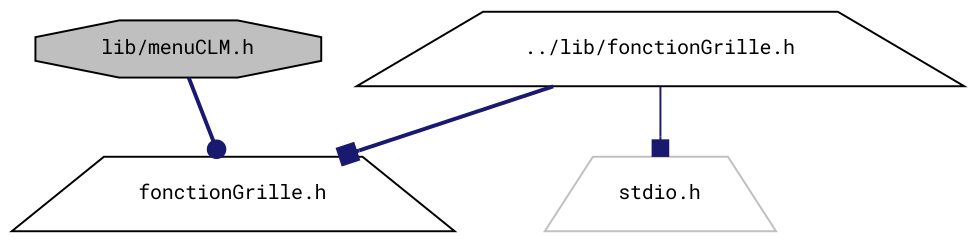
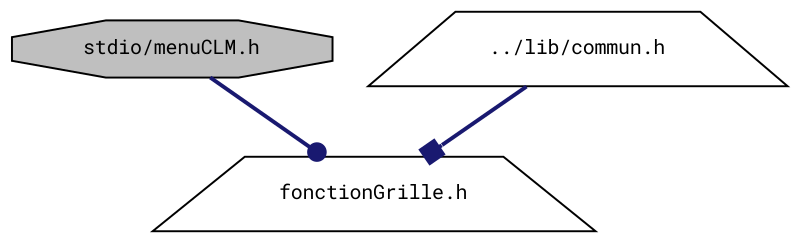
node "lib/menuCLM.h": label "lib/menuCLM.h" -> "stdio/menuCLM.h"
node "../lib/fonctionGrille.h": label "../lib/fonctionGrille.h" -> "../lib/commun.h"
node "stdio.h": removed
